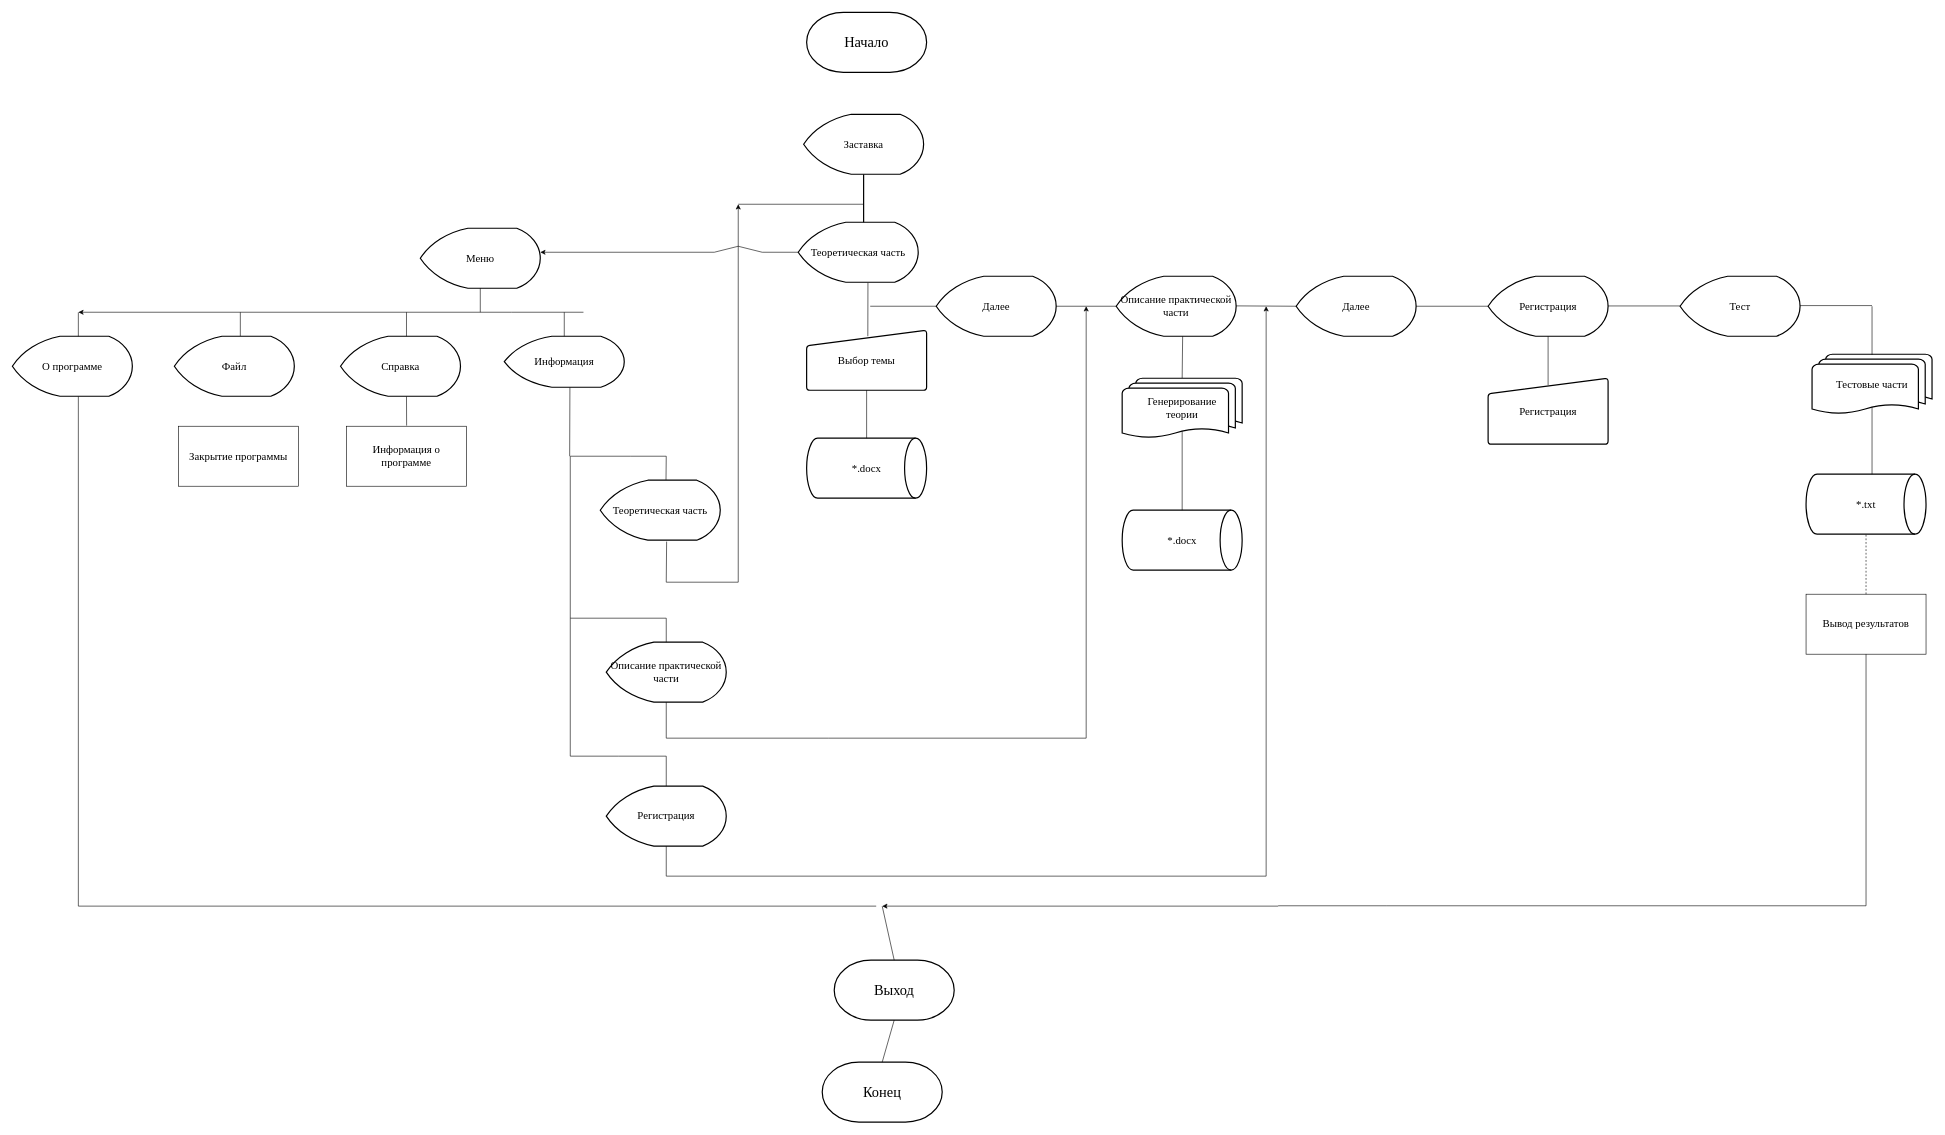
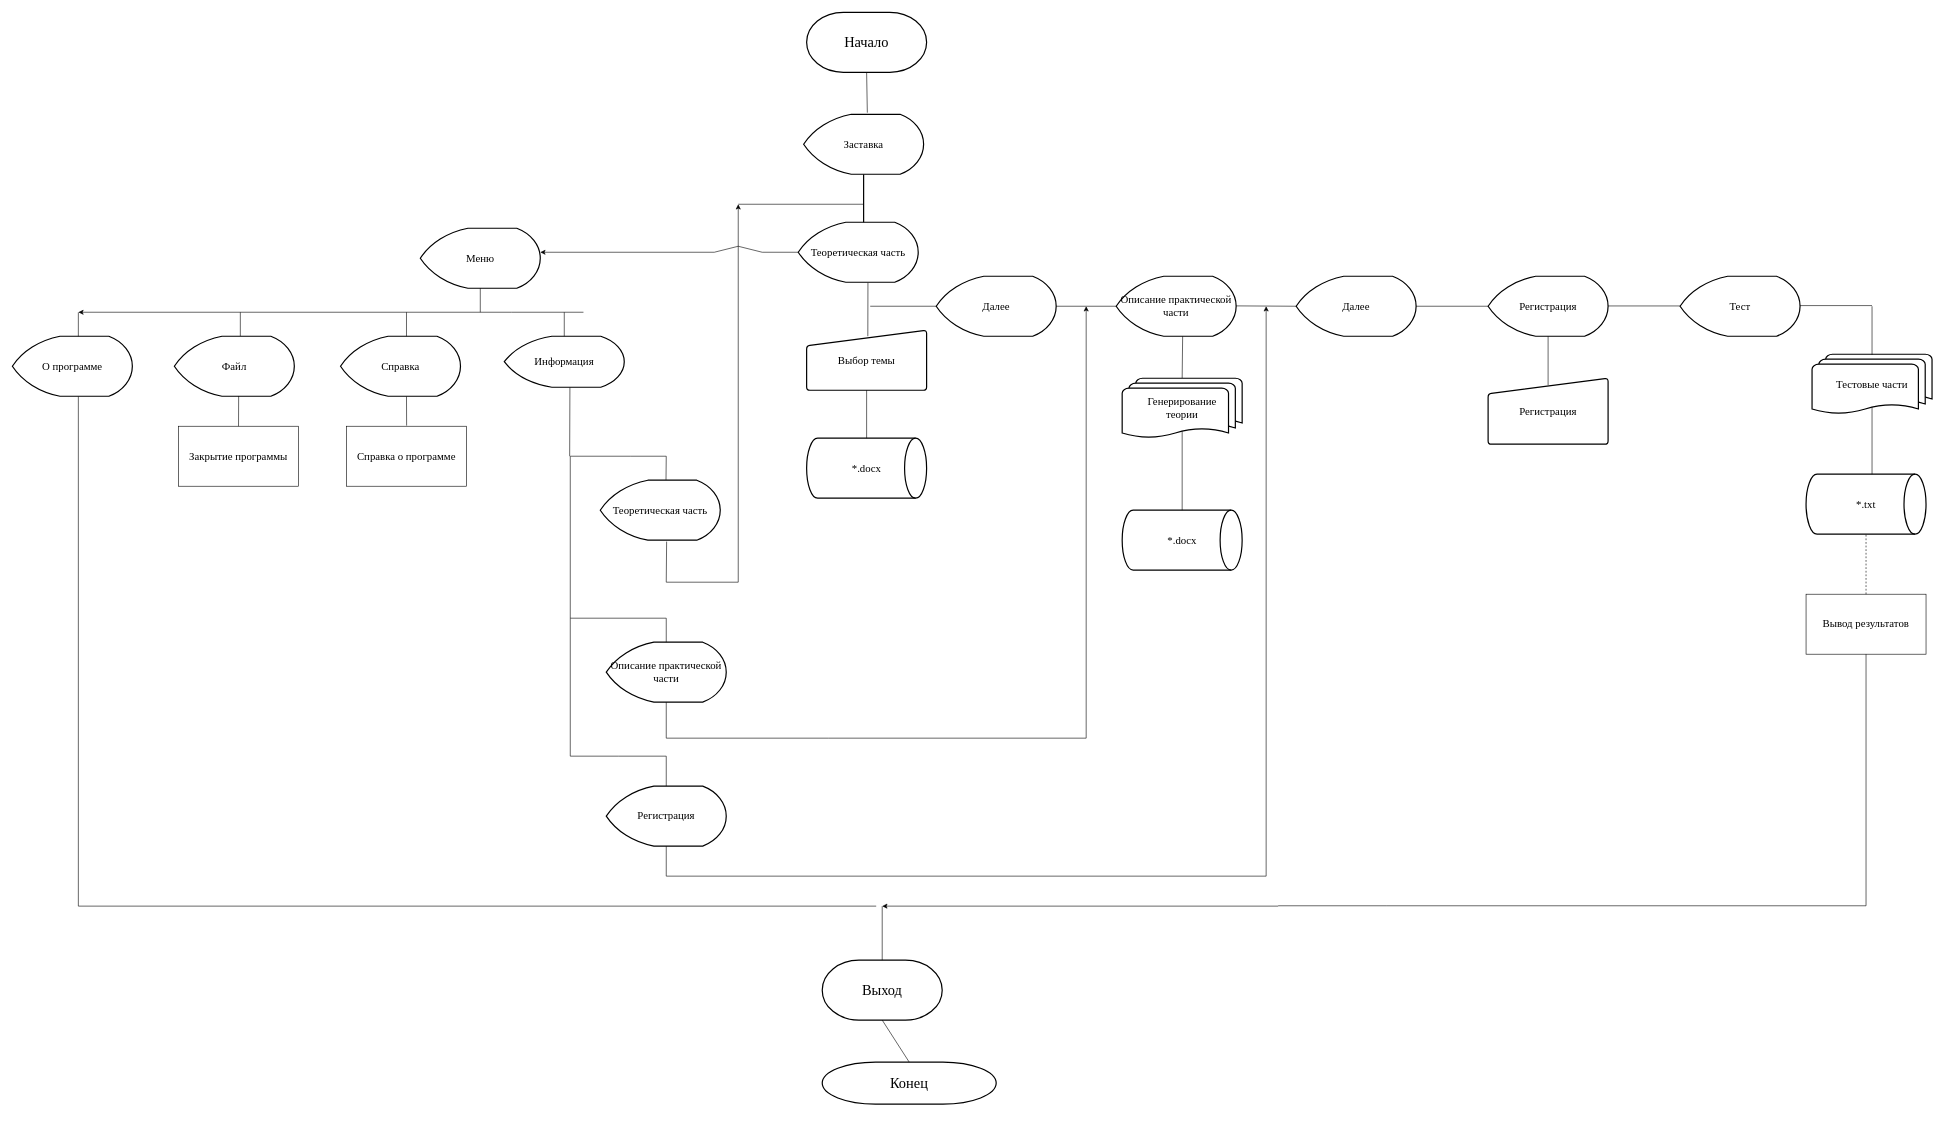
edge "Начало" -- "Заставка": added
edge "Файл" -- "Закрытие программы": added
node "Информация о программе": label "Информация о программе" -> "Справка о программе"
node "Выход": moved (894, 990) -> (882, 990)
node "Конец": size 120x60 -> 174x42
